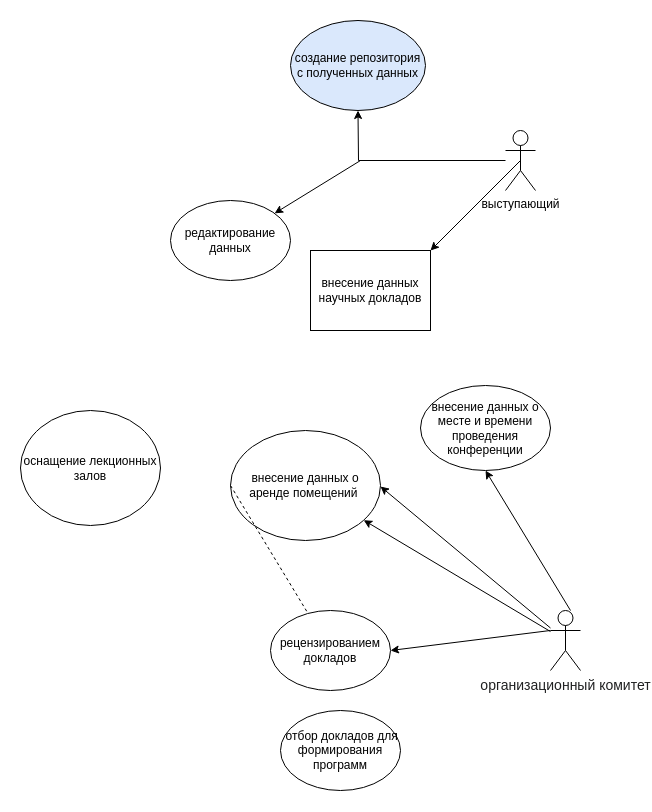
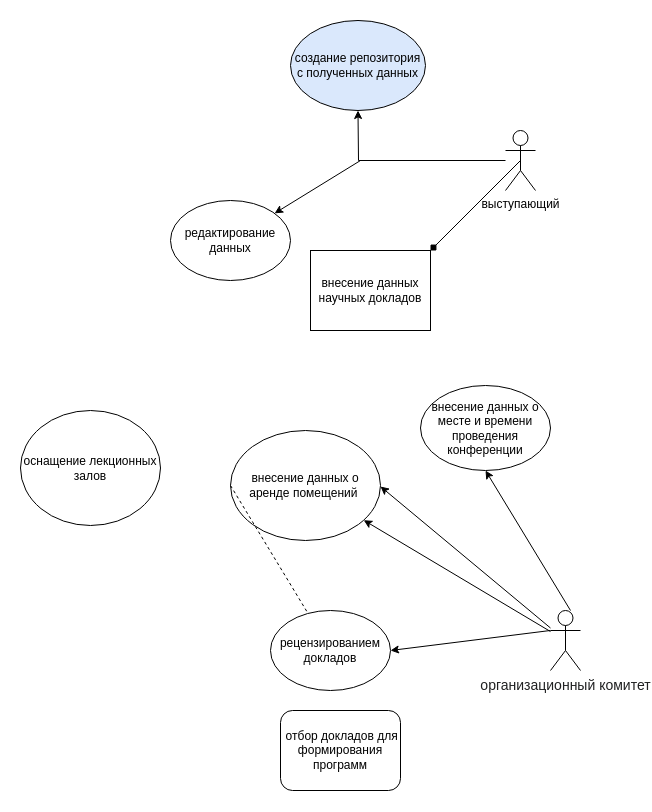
edge "выступающий" -> "внесение данных научных докладов": arrowhead classic -> diamond
node "отбор докладов для формирования программ": shape ellipse -> rounded rectangle
